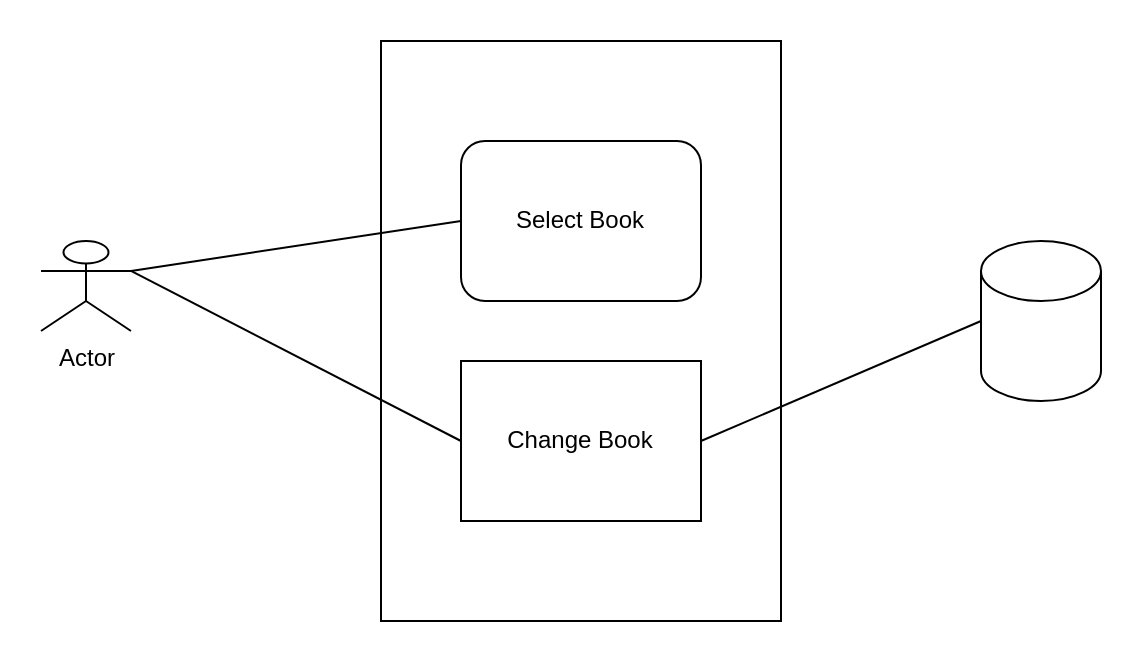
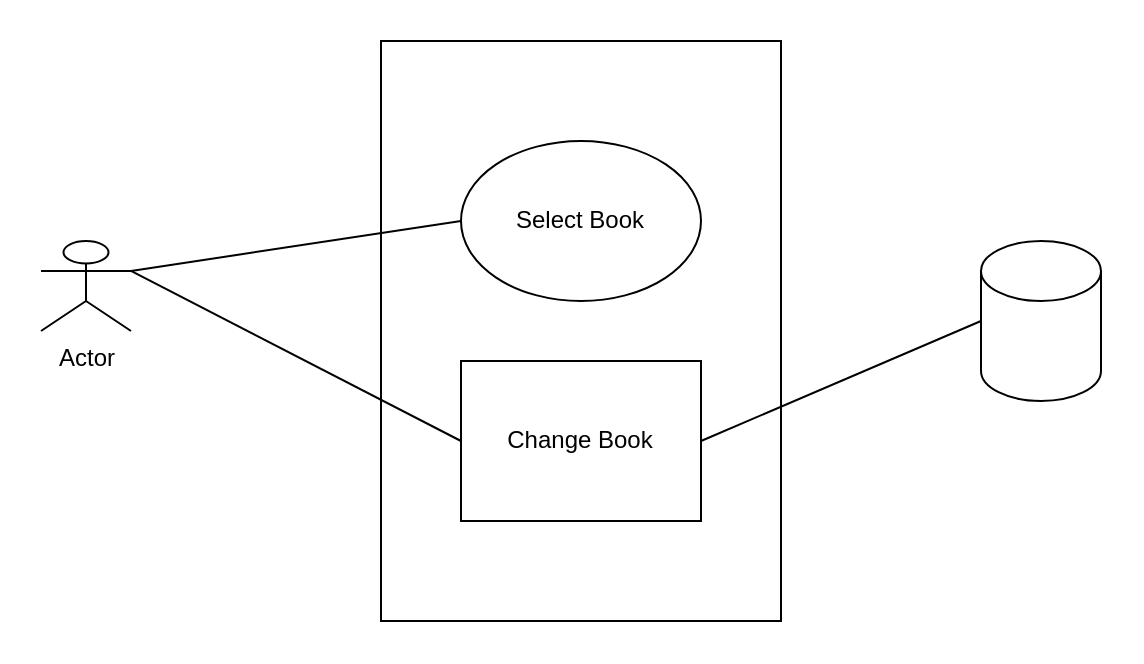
node "Select Book": shape rounded rectangle -> ellipse
